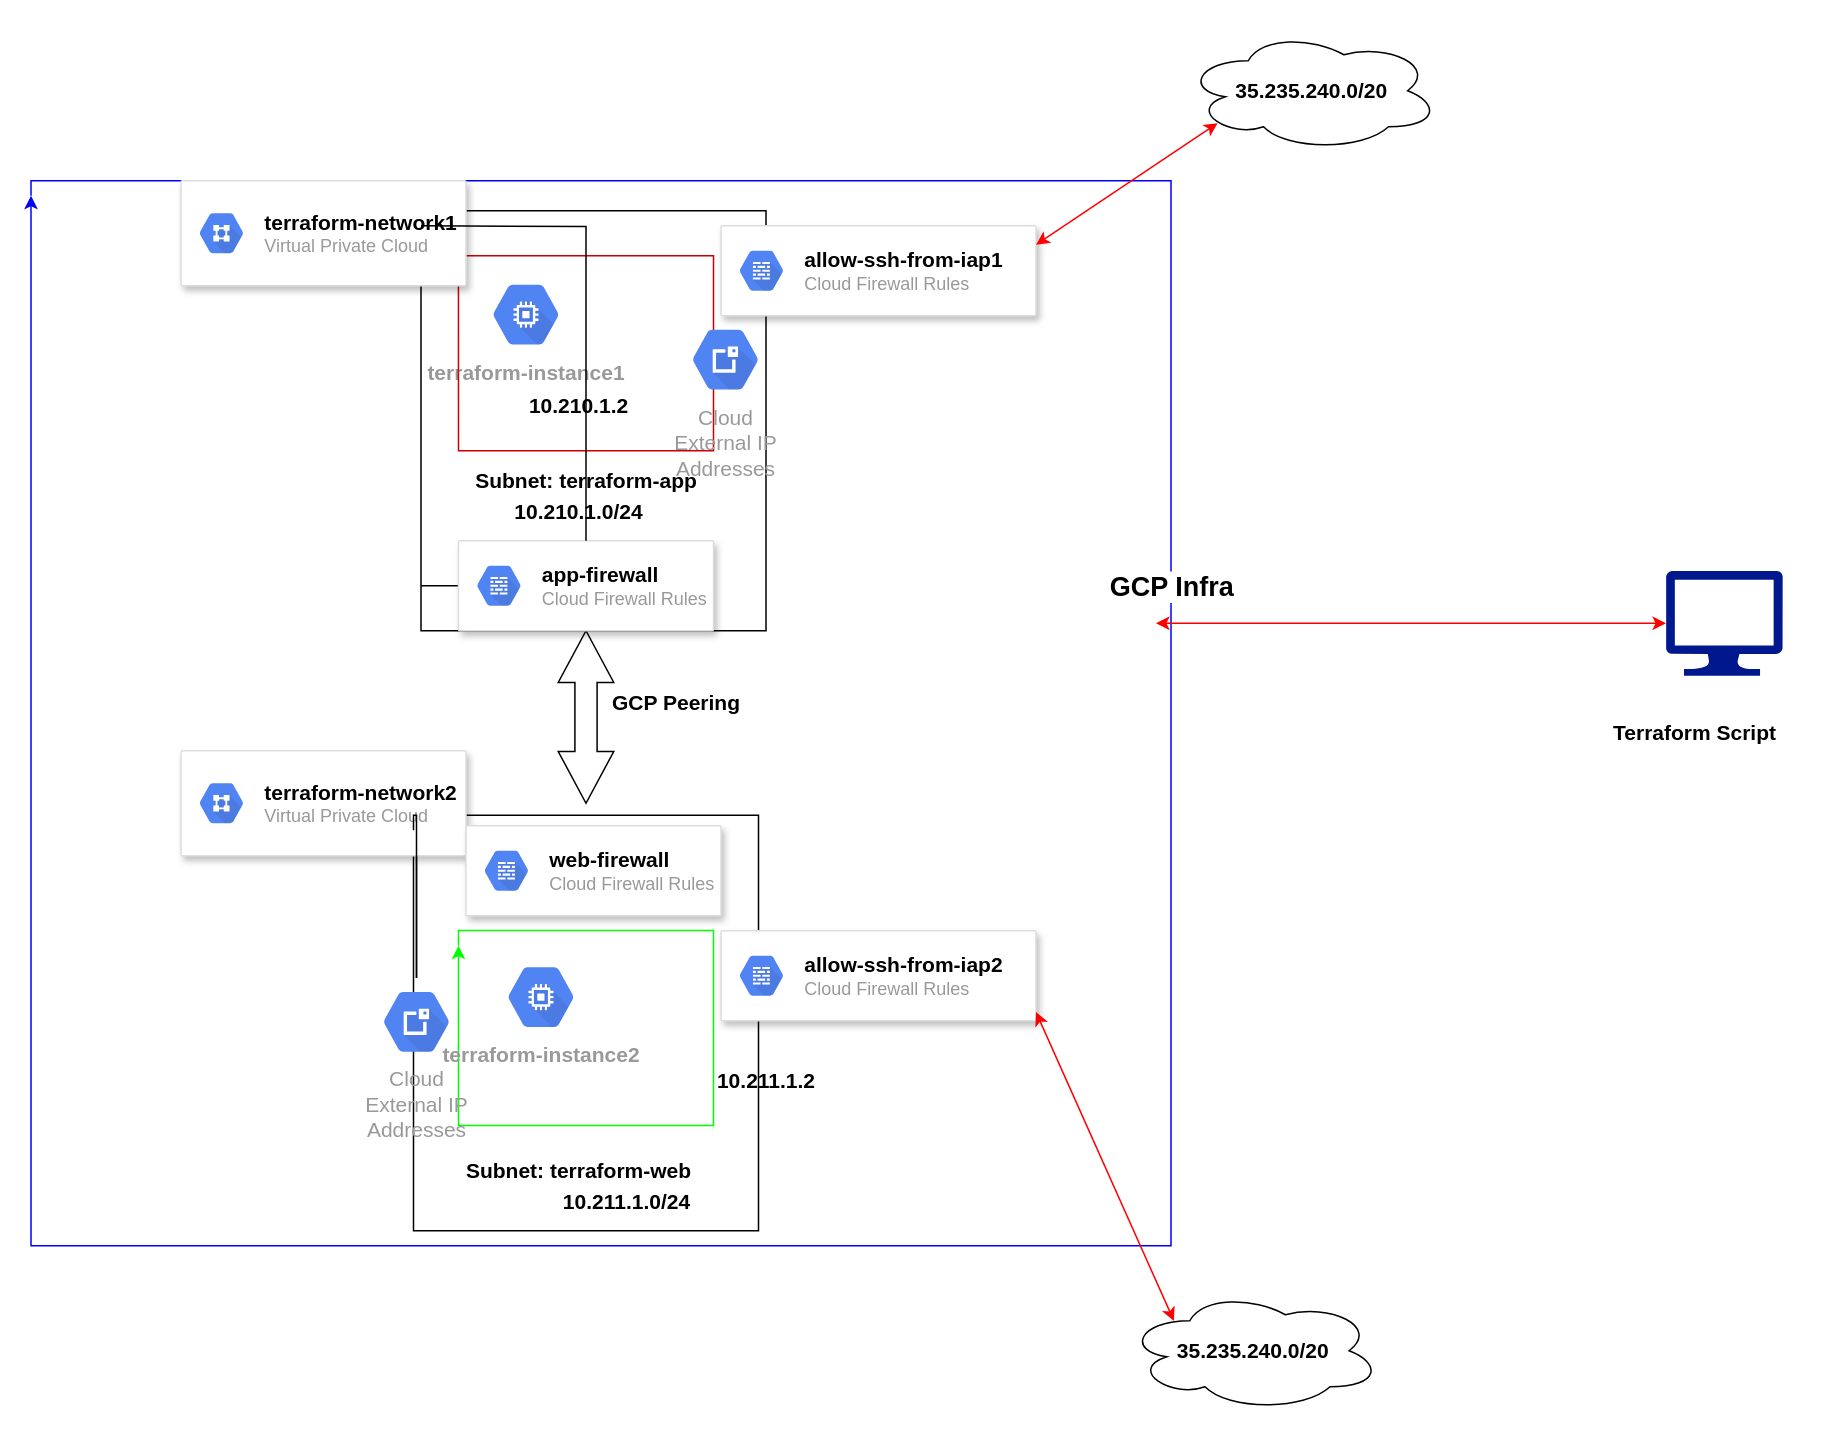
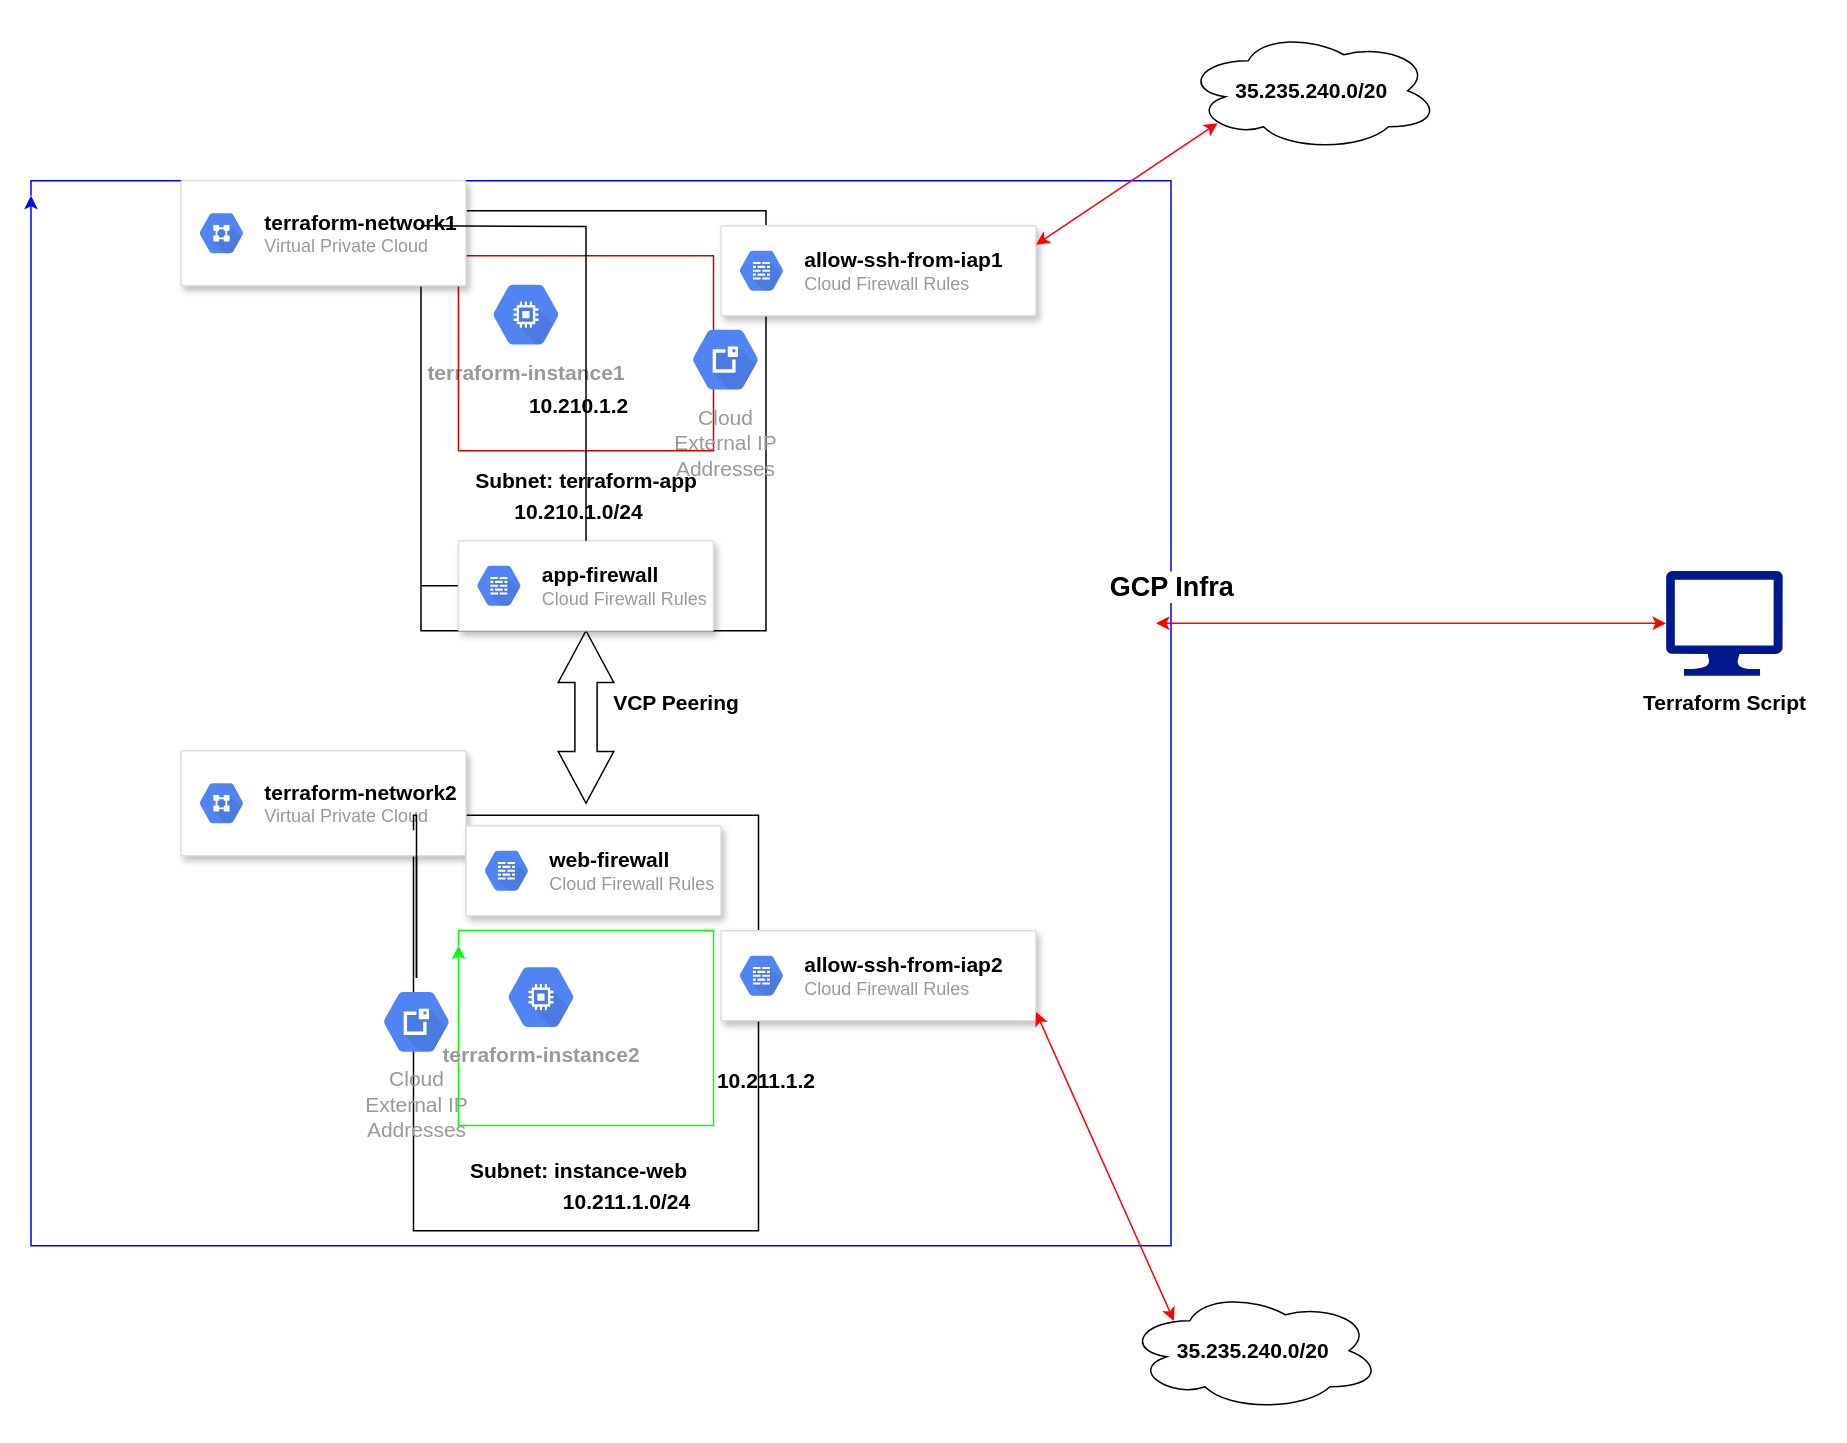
node "GCP Peering": label "GCP Peering" -> "VCP Peering"
node "Terraform Script": moved (1694, 732) -> (1724, 702)
node "Subnet: terraform-web": label "Subnet: terraform-web" -> "Subnet: instance-web"
